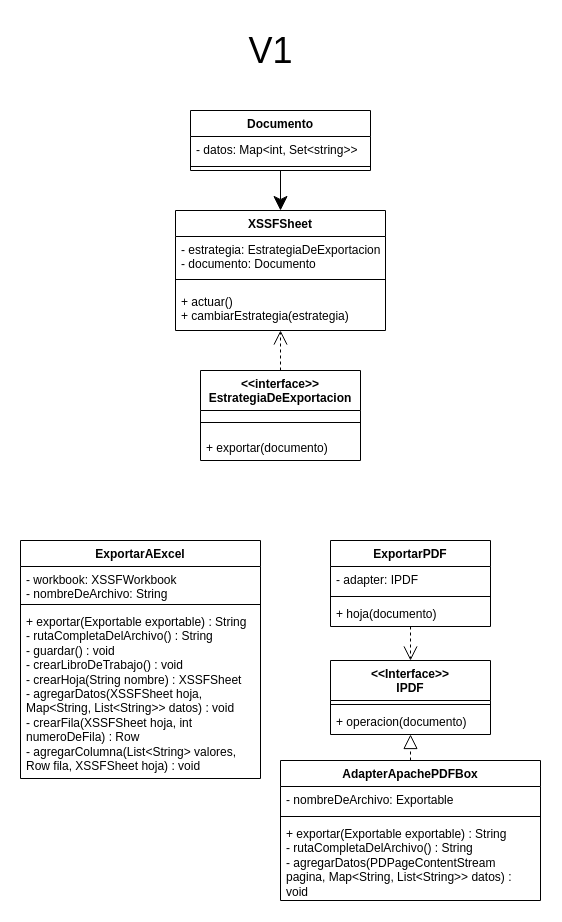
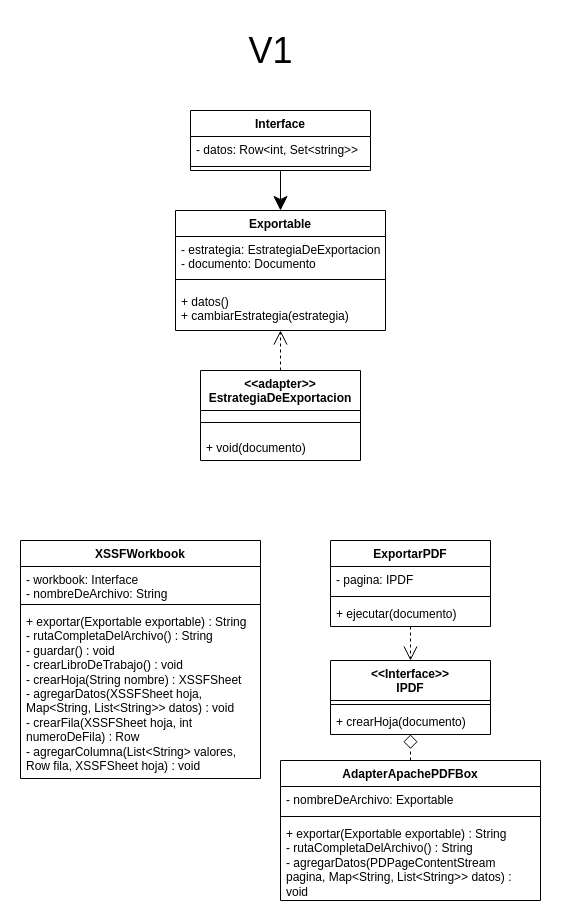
node "Documento": label "Documento" -> "Interface"
node "- datos: Map<int, Set<string>>": label "- datos: Map<int, Set<string>>" -> "- datos: Row<int, Set<string>>"
node "XSSFSheet": label "XSSFSheet" -> "Exportable"
node "+ actuar() + cambiarEstrategia(estrategia)": label "+ actuar() + cambiarEstrategia(estrategia)" -> "+ datos() + cambiarEstrategia(estrategia)"
node "<<interface>> EstrategiaDeExportacion": label "<<interface>> EstrategiaDeExportacion" -> "<<adapter>> EstrategiaDeExportacion"
node "+ exportar(documento)": label "+ exportar(documento)" -> "+ void(documento)"
node "ExportarAExcel": label "ExportarAExcel" -> "XSSFWorkbook"
node "- adapter: IPDF": label "- adapter: IPDF" -> "- pagina: IPDF"
node "- workbook: XSSFWorkbook - nombreDeArchivo: String": label "- workbook: XSSFWorkbook - nombreDeArchivo: String" -> "- workbook: Interface - nombreDeArchivo: String"
node "+ hoja(documento)": label "+ hoja(documento)" -> "+ ejecutar(documento)"
node "+ operacion(documento)": label "+ operacion(documento)" -> "+ crearHoja(documento)"
edge "AdapterApachePDFBox" -> "<<Interface>> IPDF": arrowhead block -> diamond
